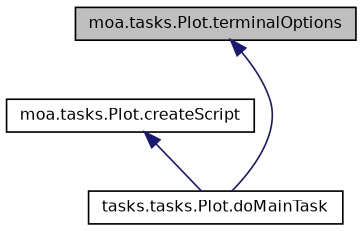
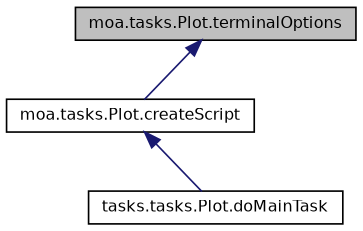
edge "tasks.tasks.Plot.doMainTask" -> "moa.tasks.Plot.terminalOptions": now "moa.tasks.Plot.createScript" -> "moa.tasks.Plot.terminalOptions"
